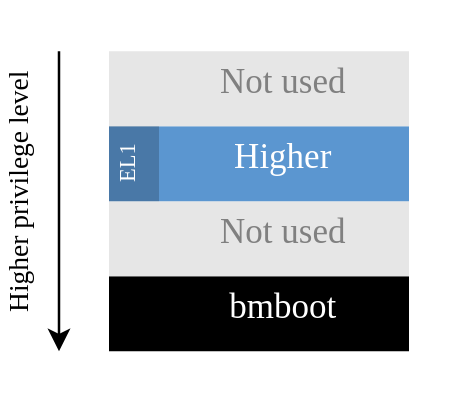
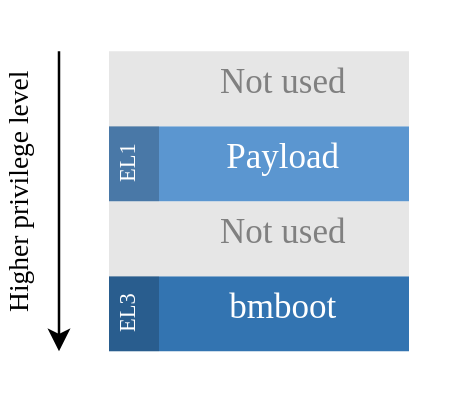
node "Higher": label "Higher" -> "Payload"
node "EL3": added
node "bmboot": fillcolor #000000 -> #3374b1
